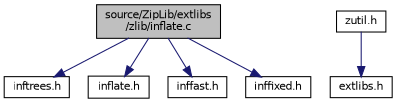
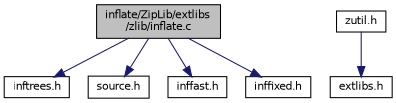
node "source/ZipLib/extlibs /zlib/inflate.c": label "source/ZipLib/extlibs /zlib/inflate.c" -> "inflate/ZipLib/extlibs /zlib/inflate.c"
node "inflate.h": label "inflate.h" -> "source.h"
